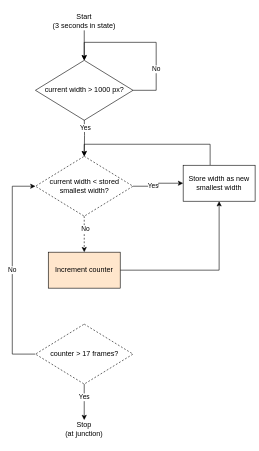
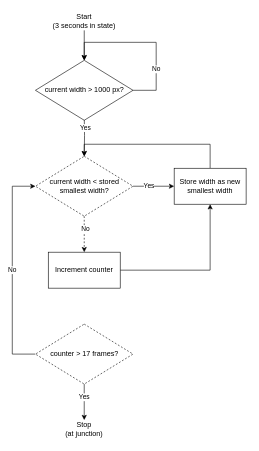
node "Store width as new smallest width": moved (219, 183) -> (210, 186)
node "Increment counter": fillcolor #ffe6cc -> #ffffff
